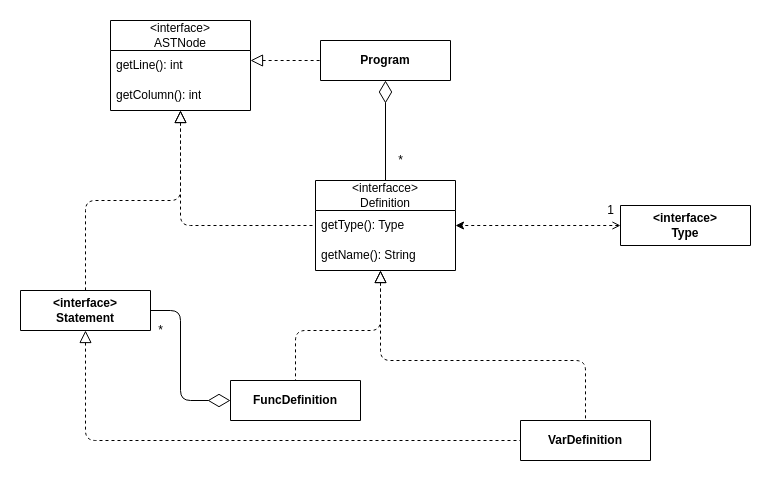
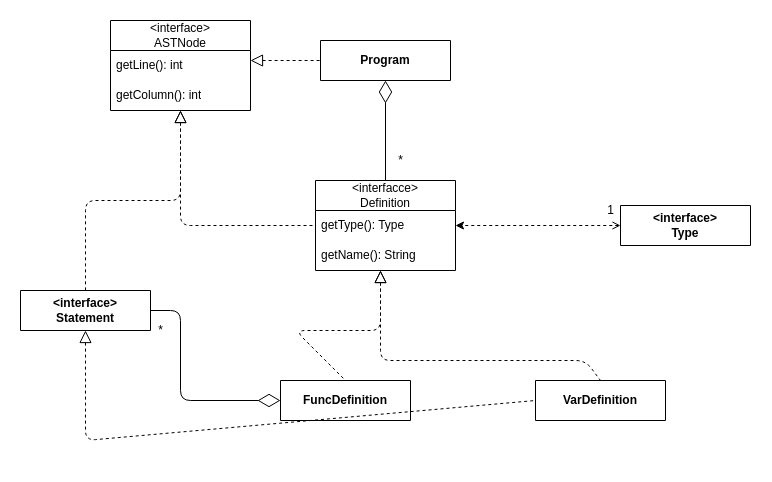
node "FuncDefinition": moved (296, 401) -> (346, 401)
node "VarDefinition": moved (586, 441) -> (601, 401)
